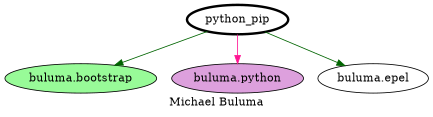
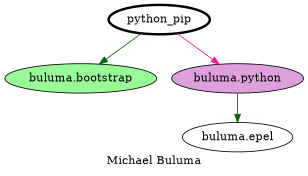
edge "python_pip" -> "buluma.epel": now "buluma.python" -> "buluma.epel"
